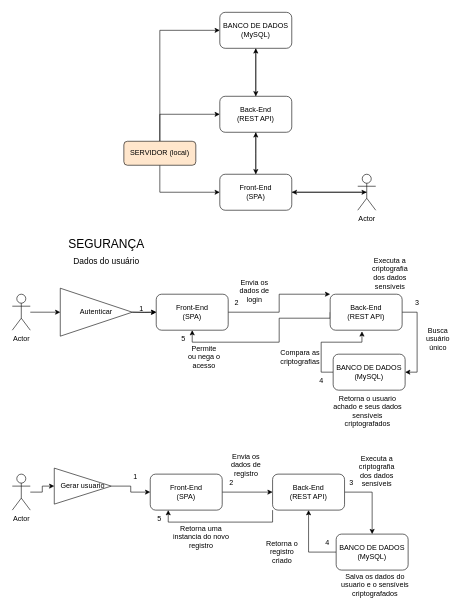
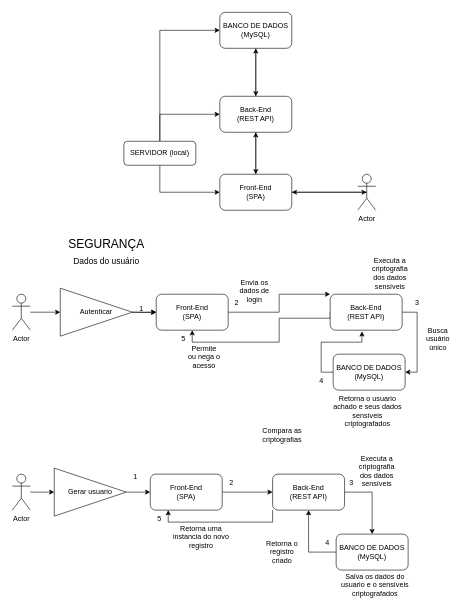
node "SERVIDOR (local)": fillcolor #ffe6cc -> #ffffff
node "Compara as criptografias": moved (300, 357) -> (282, 435)
node "Envia os dados de registro": removed
node "Gerar usuario": size 57x36 -> 72x48
